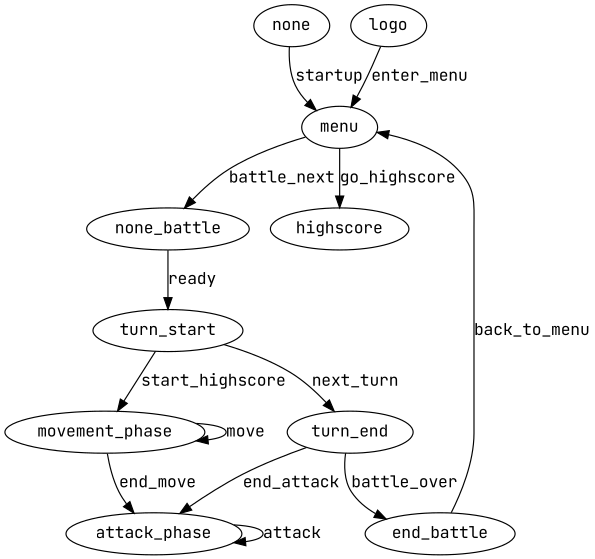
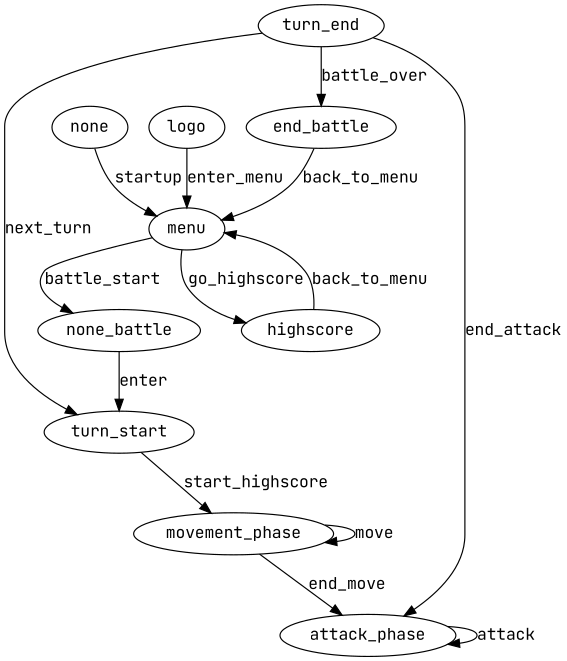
edge "menu" -> "none_battle": label "battle_next" -> "battle_start"
edge "highscore" -> "menu": added, label "back_to_menu"
edge "none_battle" -> "turn_start": label "ready" -> "enter"
edge "turn_start" -> "turn_end": reversed
